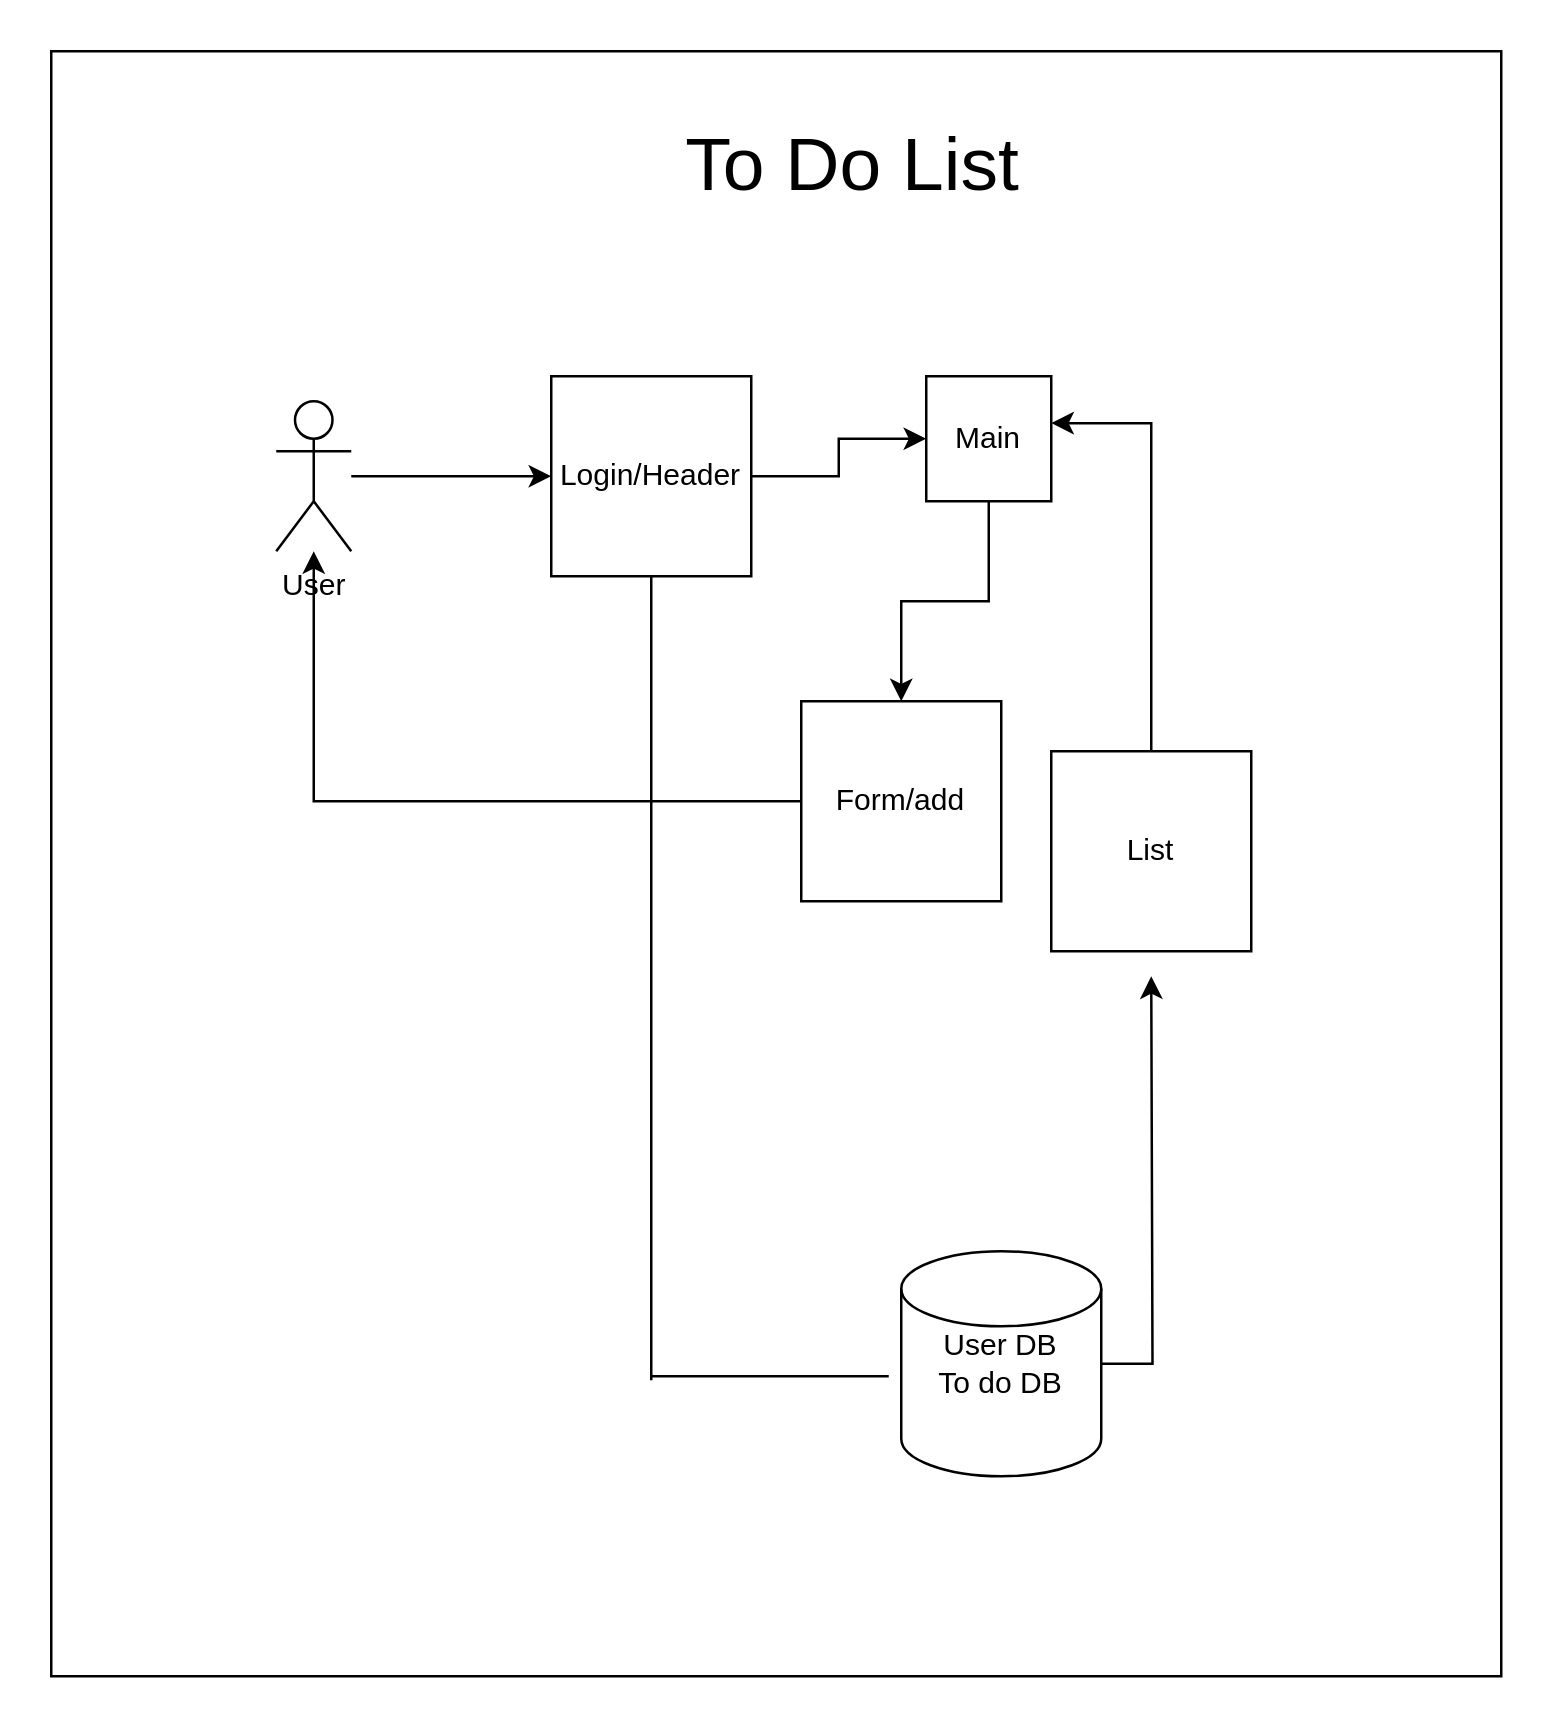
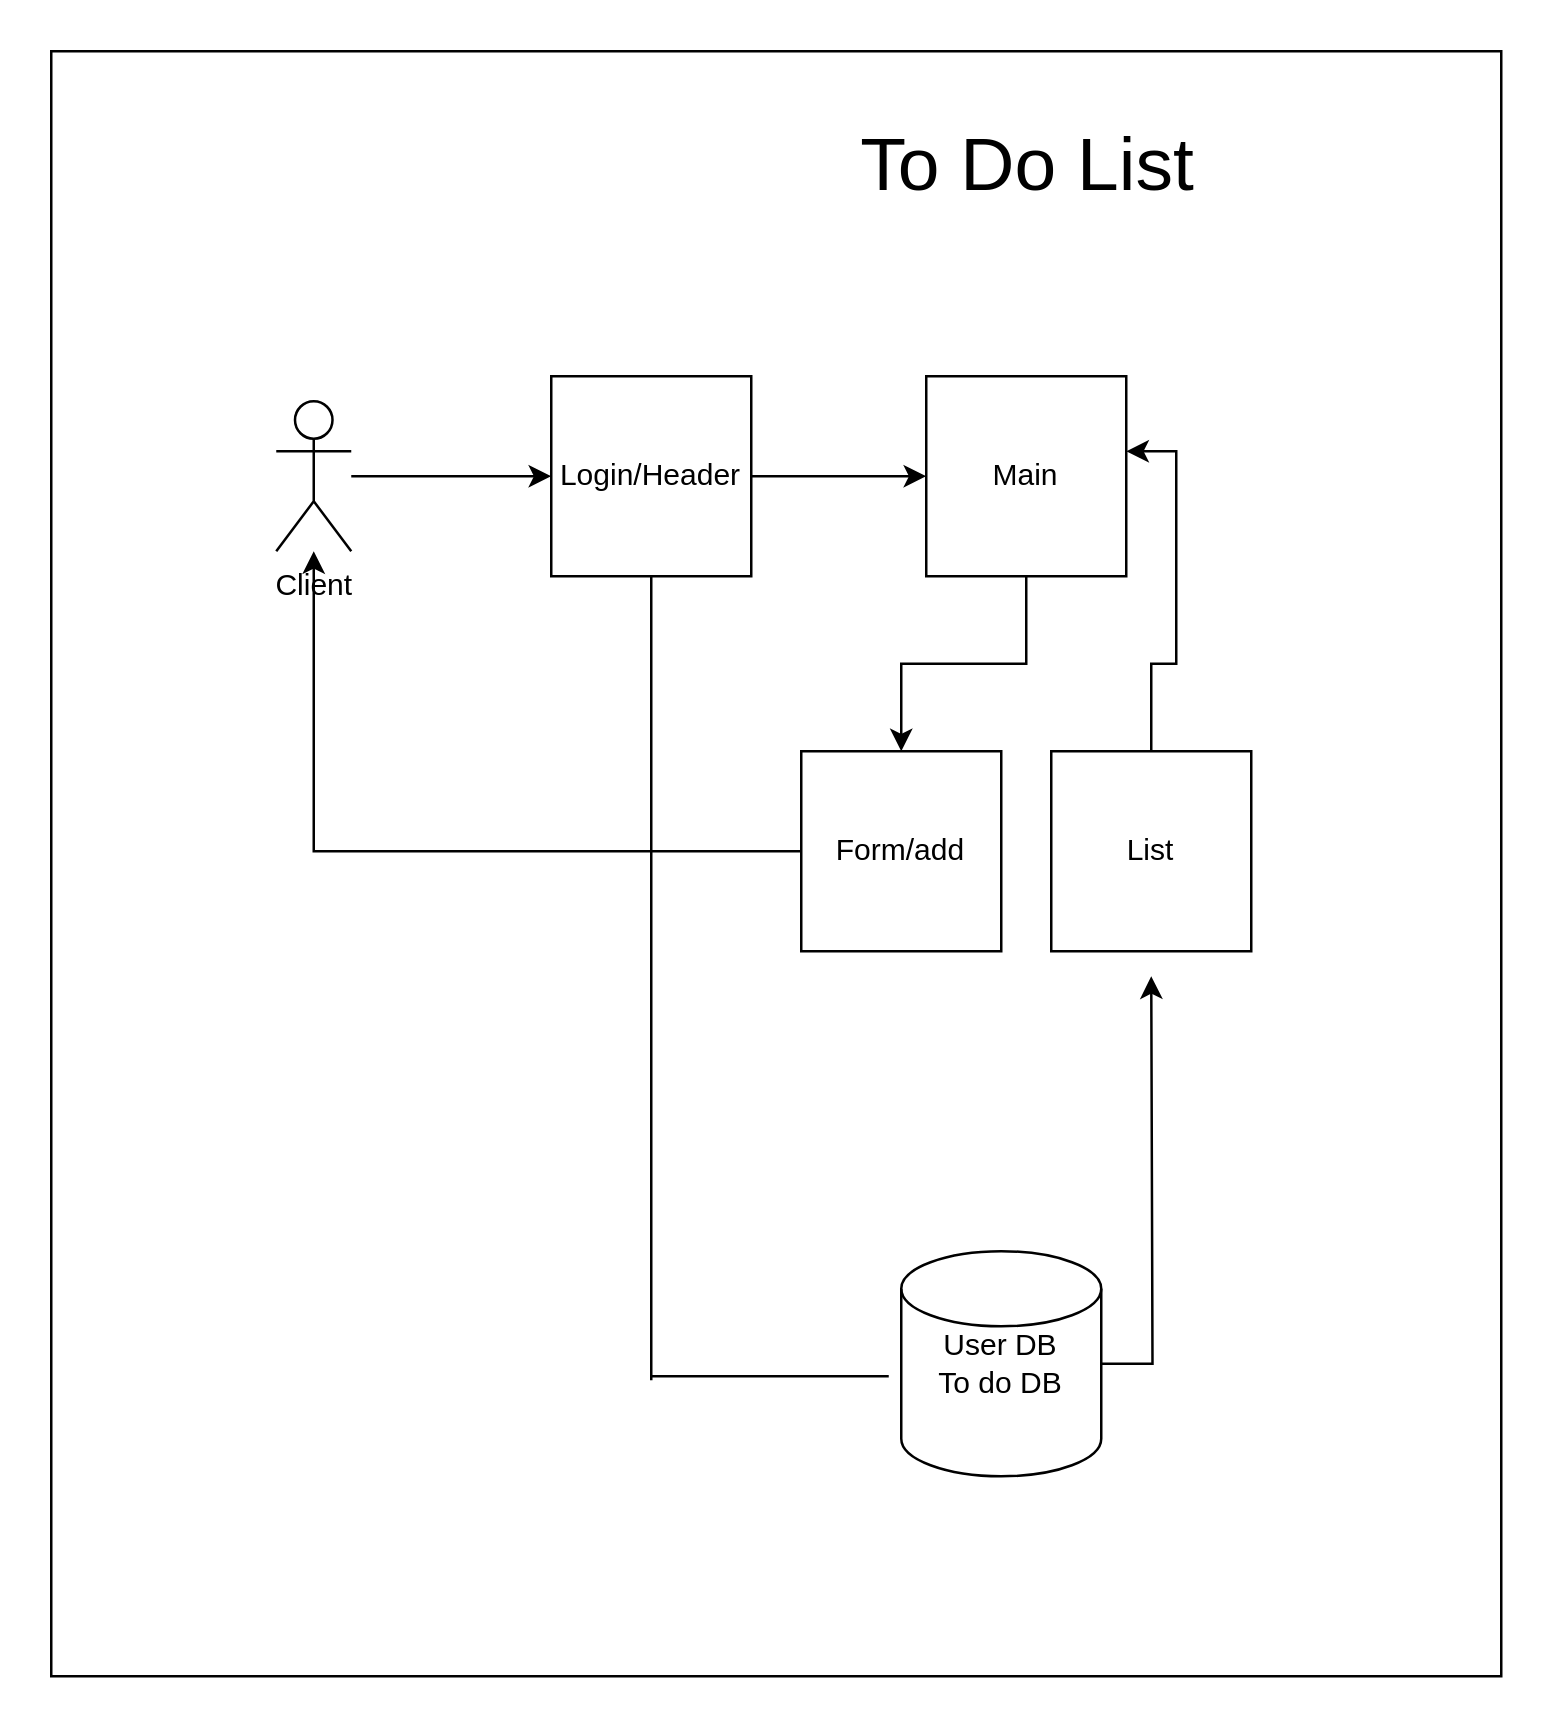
node "To Do List": moved (864, 164) -> (1039, 164)
node "Main": size 125x125 -> 200x200
node "User": label "User" -> "Client"
node "Form/add": moved (901, 801) -> (901, 851)
